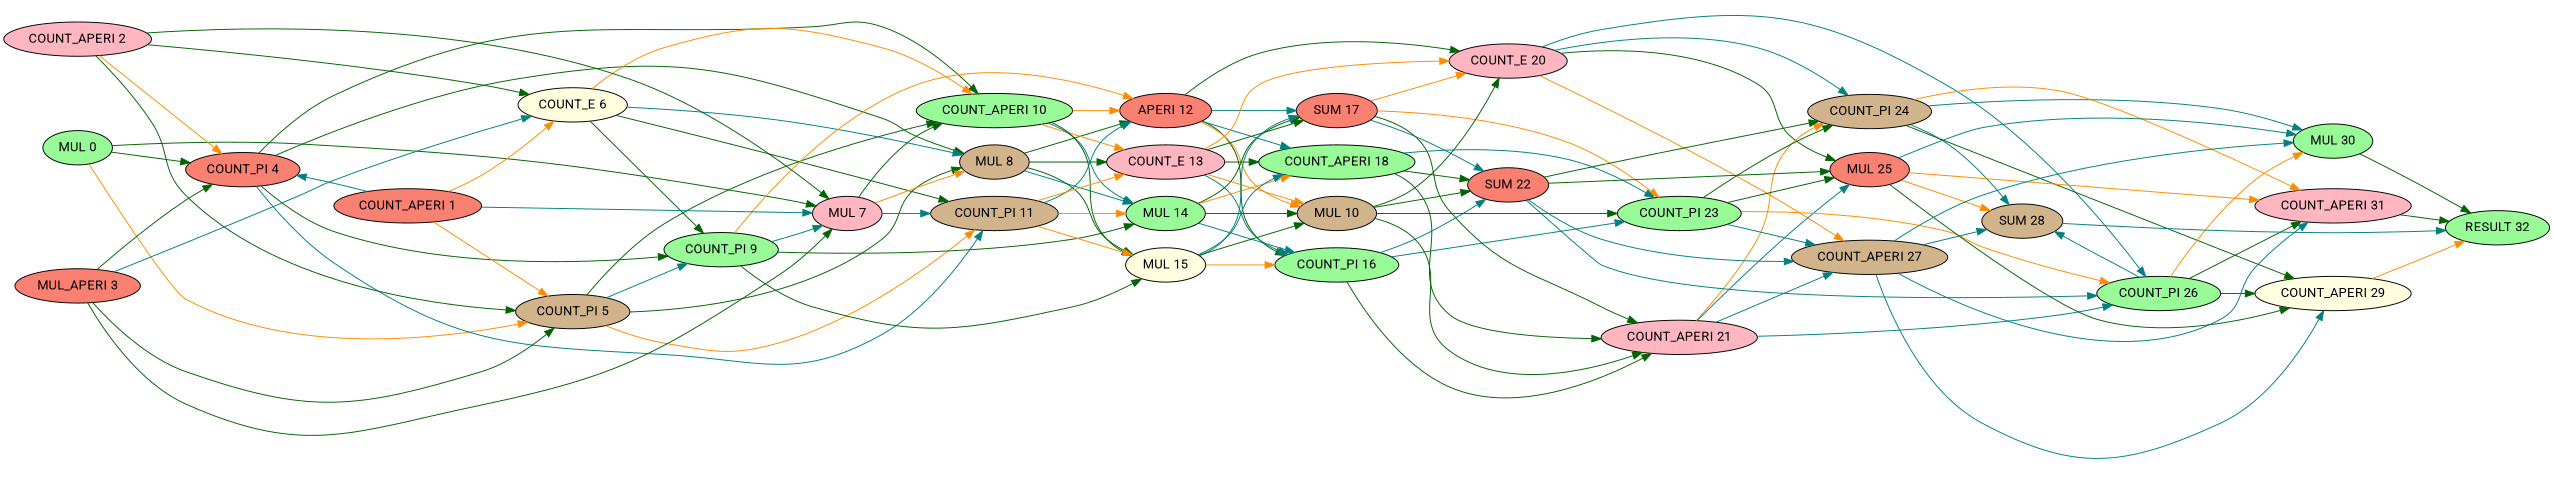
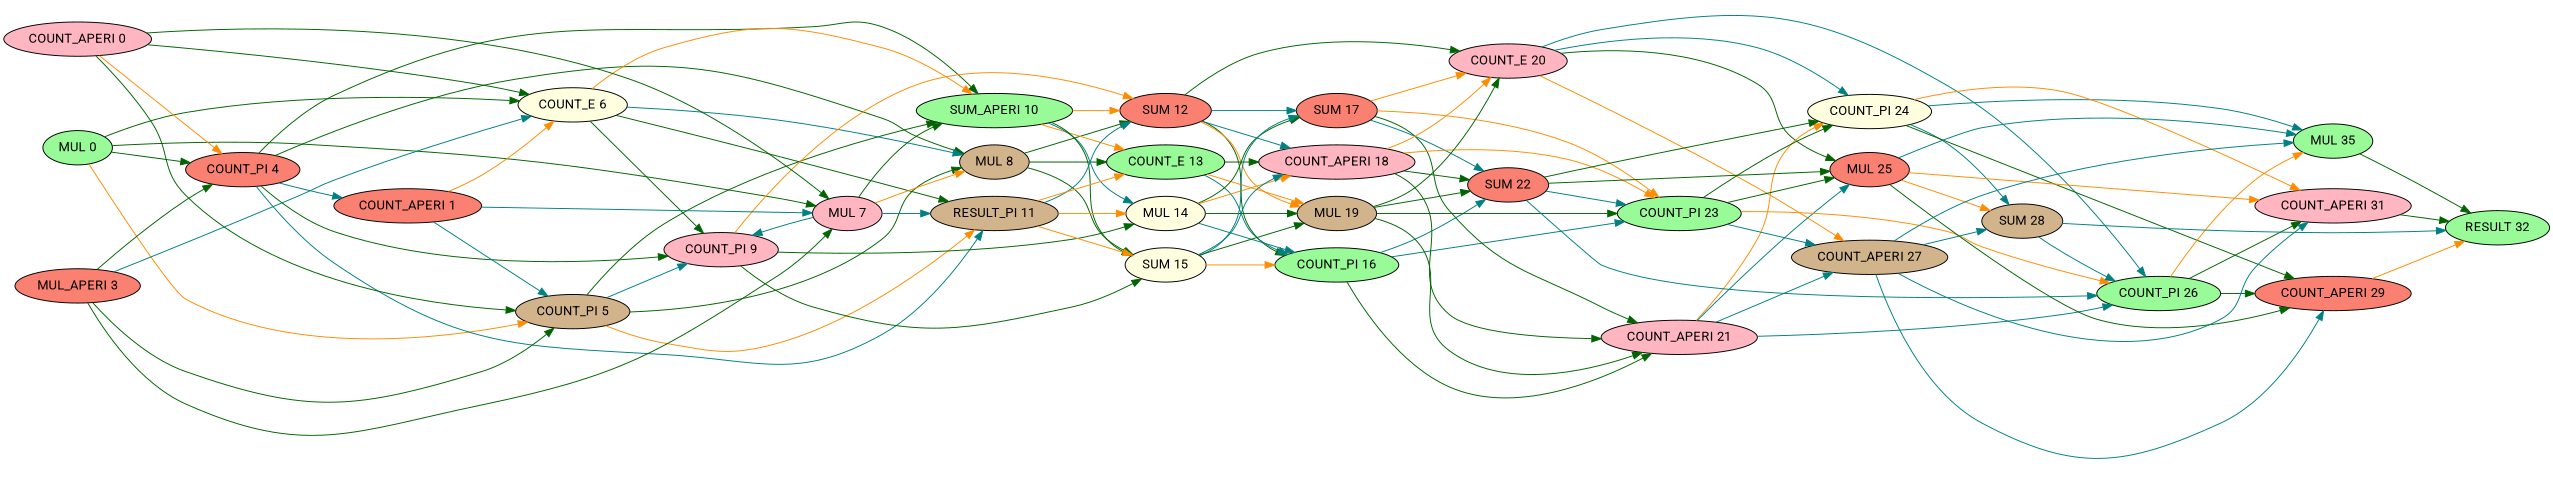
node "COUNT_APERI 2": label "COUNT_APERI 2" -> "COUNT_APERI 0"
edge "COUNT_E 13" -> "COUNT_E 20": now "COUNT_APERI 18" -> "COUNT_E 20"
edge "MUL 0" -> "COUNT_E 6": added
node "COUNT_APERI 10": label "COUNT_APERI 10" -> "SUM_APERI 10"
node "APERI 12": label "APERI 12" -> "SUM 12"
node "COUNT_PI 24": fillcolor tan -> lightyellow
edge "COUNT_E 13" -> "SUM 17": removed
node "MUL 30": label "MUL 30" -> "MUL 35"
edge "COUNT_APERI 18" -> "COUNT_PI 23": color teal -> darkorange
node "COUNT_E 13": fillcolor lightpink -> palegreen
node "COUNT_APERI 18": fillcolor palegreen -> lightpink
edge "COUNT_APERI 1" -> "COUNT_PI 4": reversed
edge "MUL 8" -> "MUL 14": removed
node "COUNT_PI 11": label "COUNT_PI 11" -> "RESULT_PI 11"
node "MUL 14": fillcolor palegreen -> lightyellow
node "MUL 10": label "MUL 10" -> "MUL 19"
edge "COUNT_PI 9" -> "MUL 7": reversed
node "COUNT_PI 9": fillcolor palegreen -> lightpink
edge "SUM 22" -> "COUNT_APERI 27": now "SUM 22" -> "COUNT_PI 23"
edge "COUNT_APERI 1" -> "COUNT_PI 5": color darkorange -> teal
edge "COUNT_PI 26" -> "SUM 28": reversed
node "MUL 15": label "MUL 15" -> "SUM 15"
node "COUNT_APERI 29": fillcolor lightyellow -> salmon
